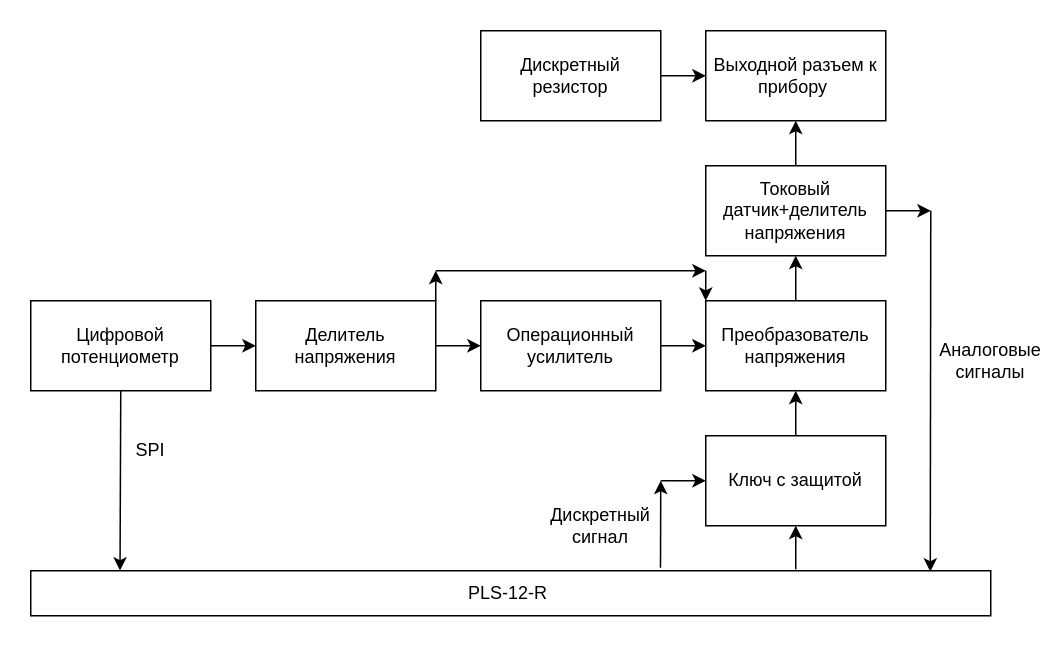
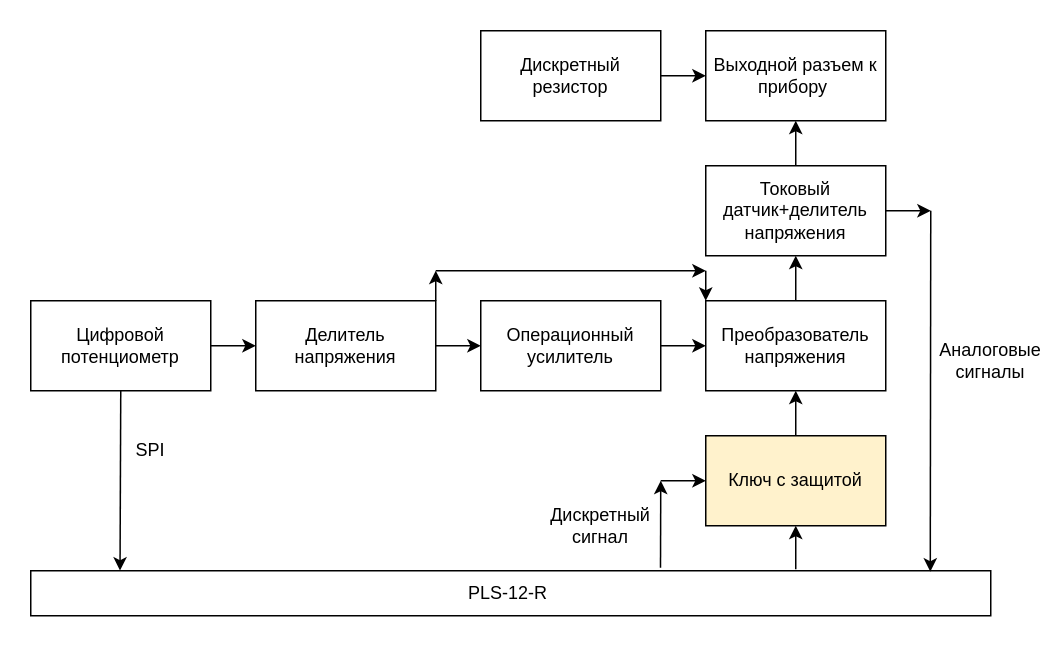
node "Ключ с защитой": fillcolor #ffffff -> #fff2cc
